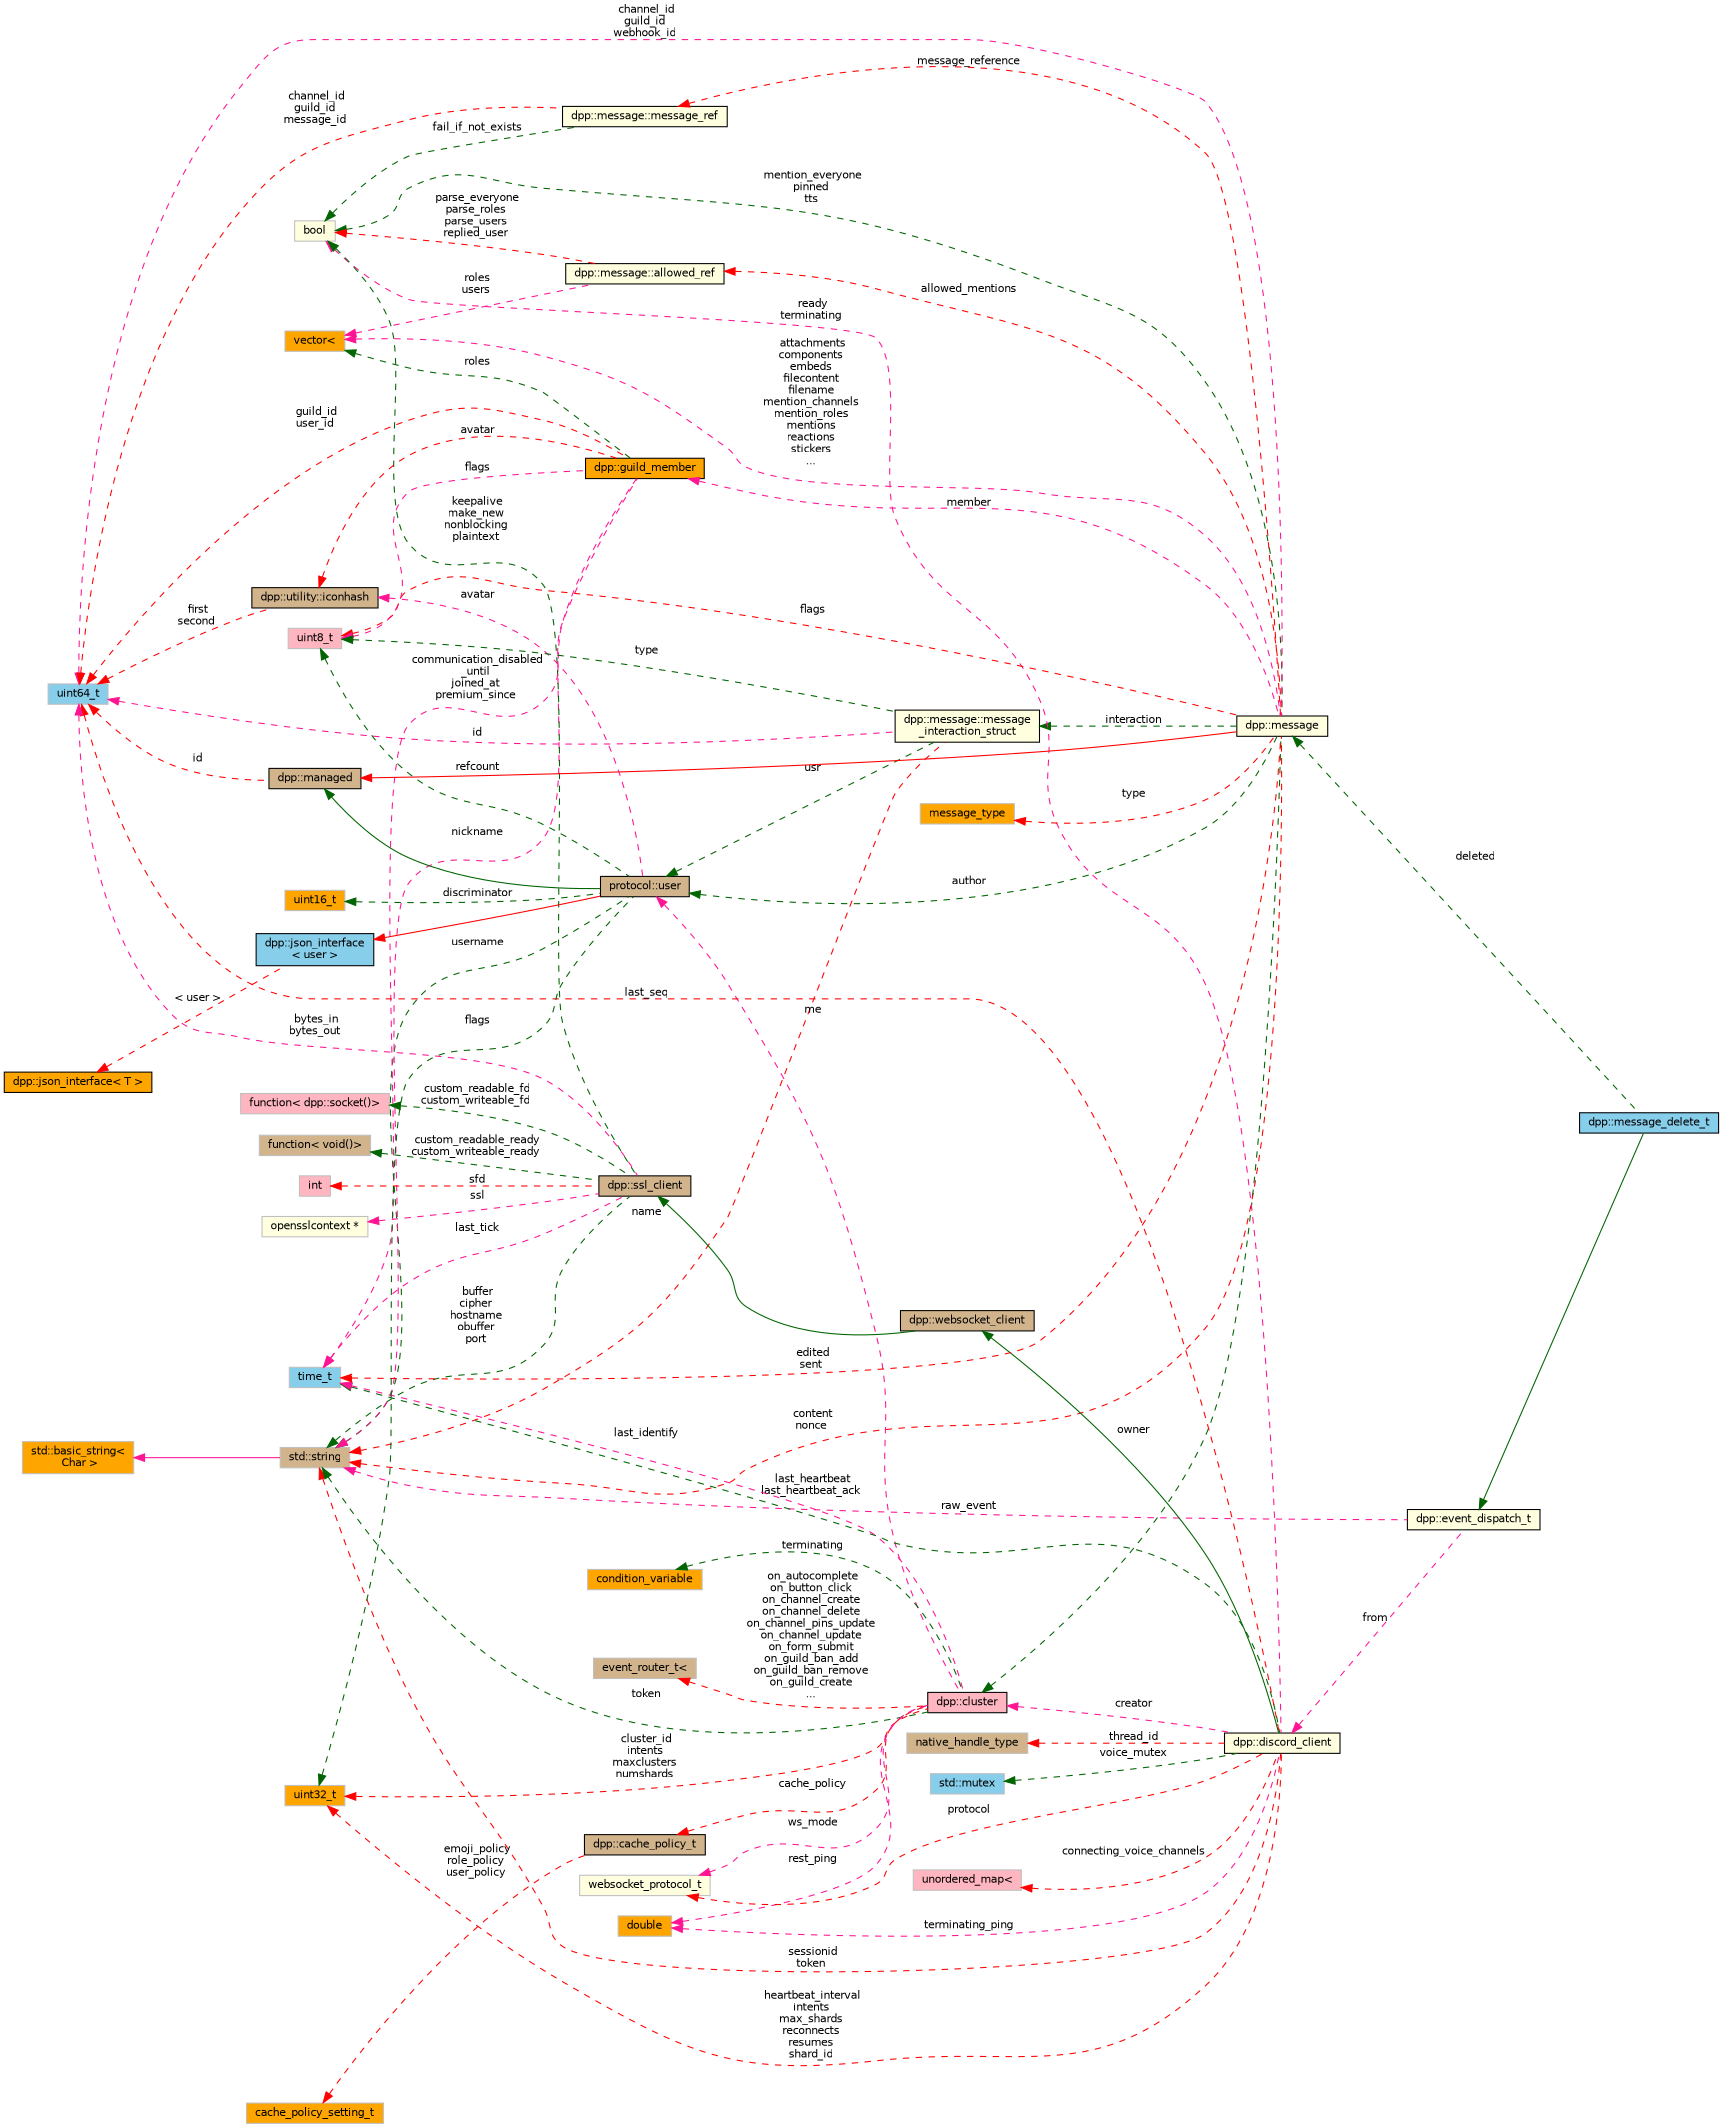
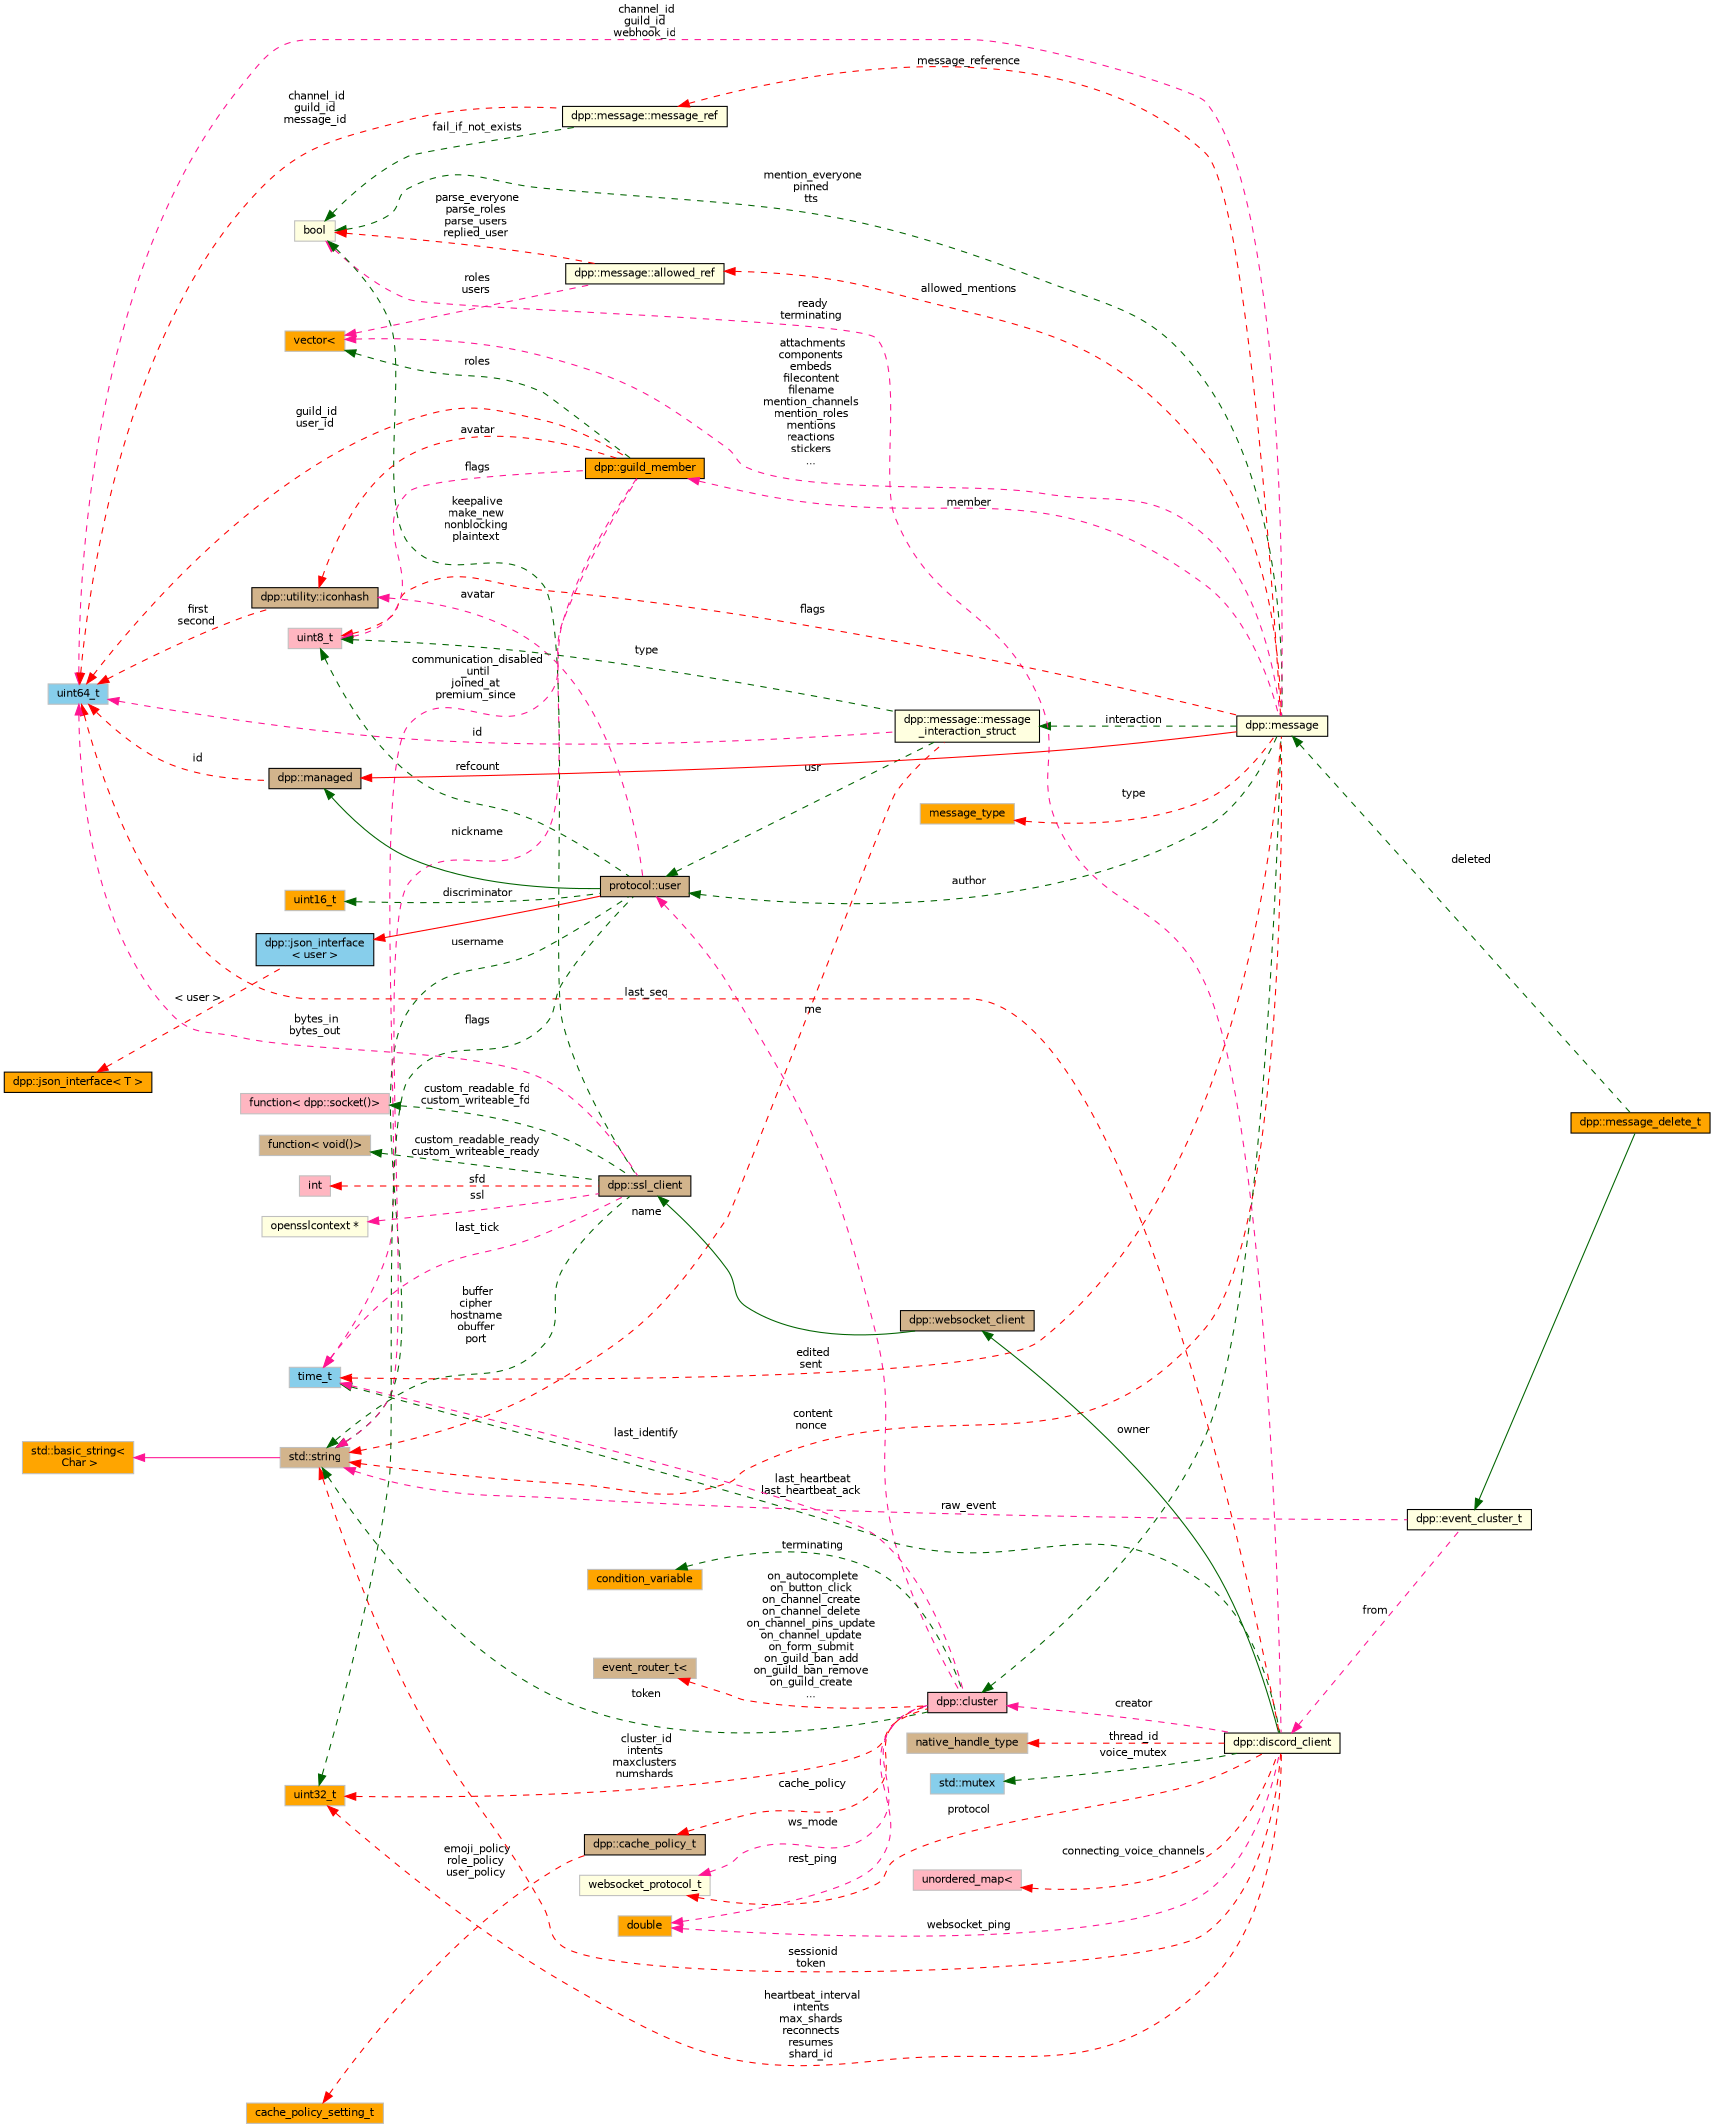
node "dpp::message_delete_t": fillcolor skyblue -> orange
node "dpp::event_dispatch_t": label "dpp::event_dispatch_t" -> "dpp::event_cluster_t"
edge "dpp::discord_client" -> "double": label " terminating_ping" -> " websocket_ping"
